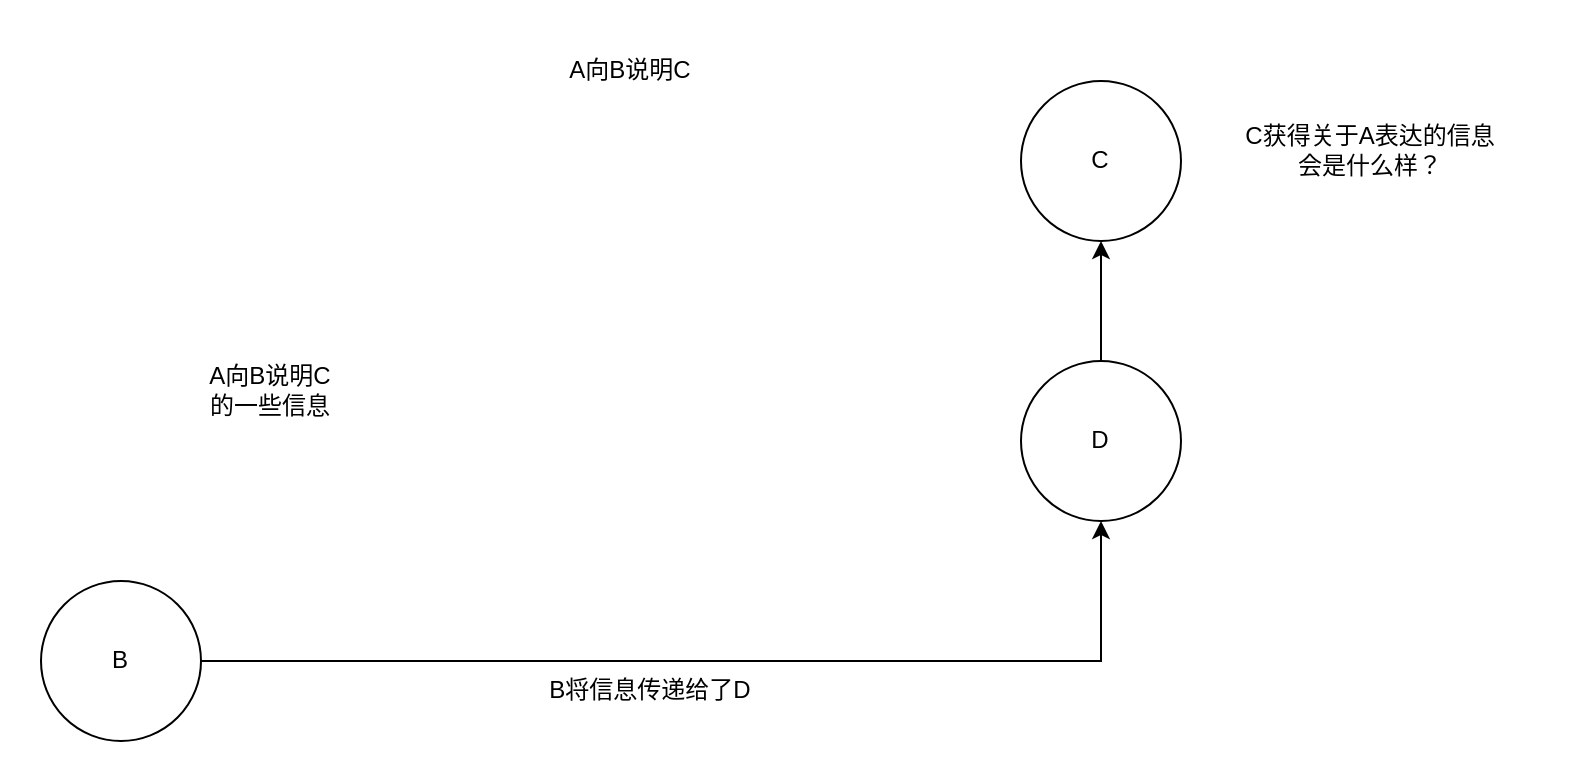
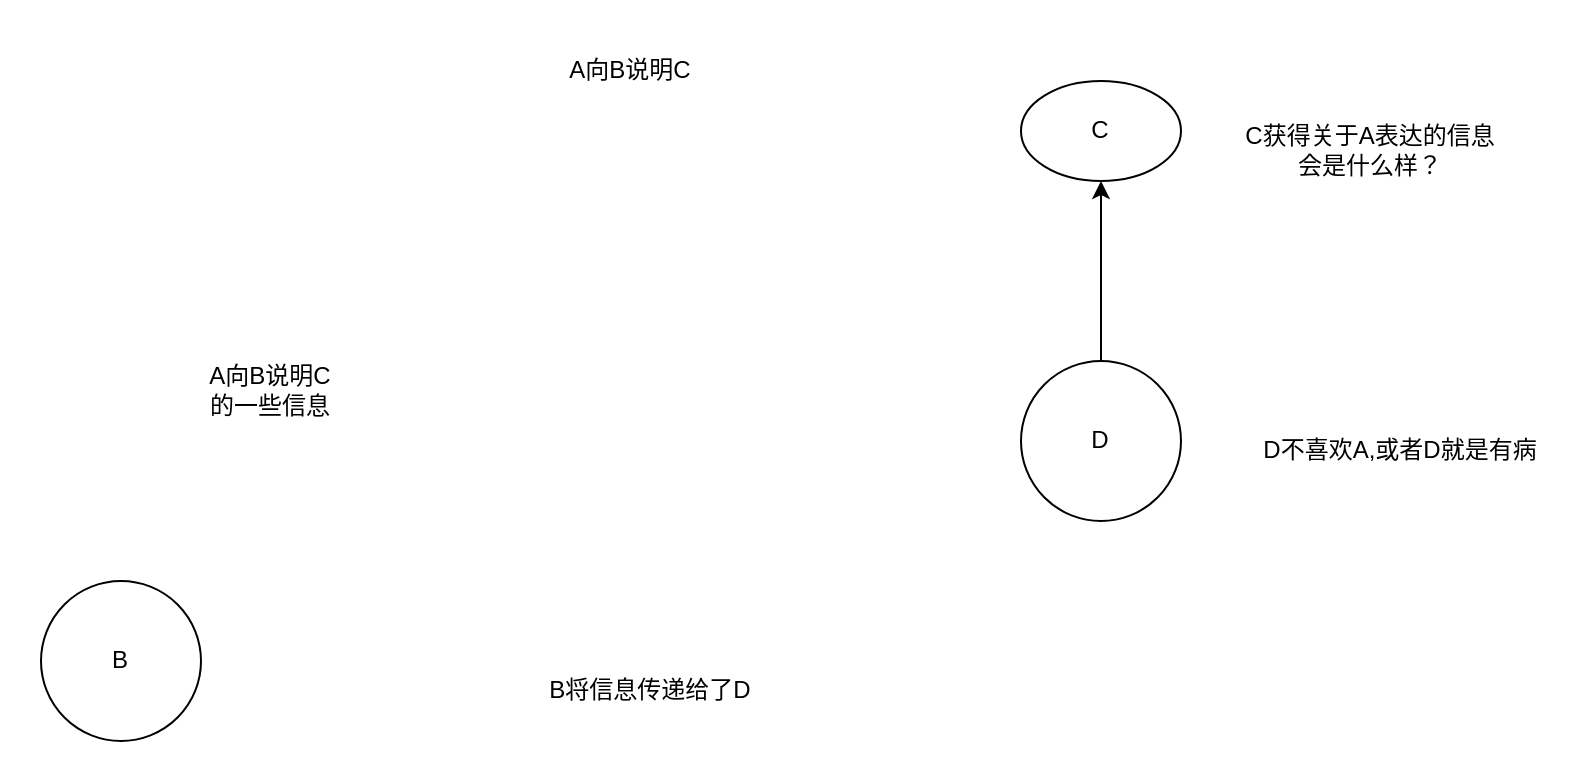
node "C": size 160x160 -> 160x100
node "D不喜欢A,或者D就是有病": added
edge "B" -> "D": removed
